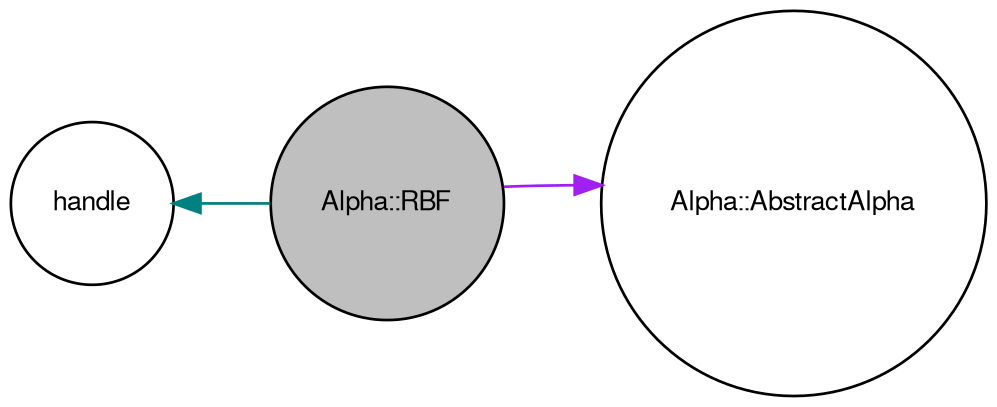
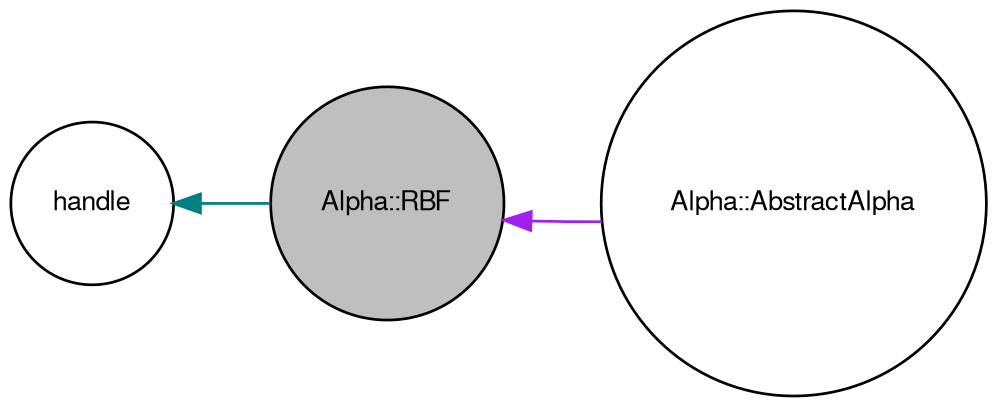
edge "Alpha::RBF" -> "Alpha::AbstractAlpha": reversed
